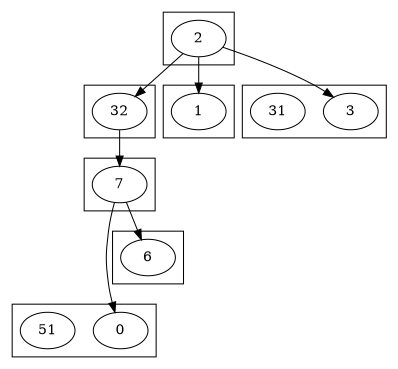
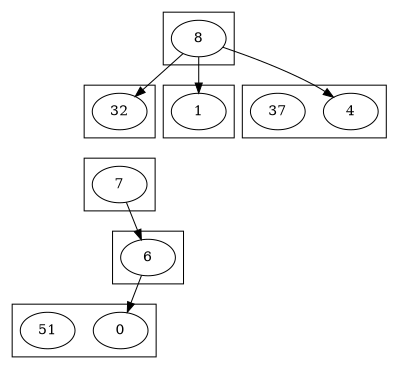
node "2": label "2" -> "8"
node "31": label "31" -> "37"
node "3": label "3" -> "4"
edge "32" -> "7": removed
edge "7" -> "0": now "6" -> "0"
